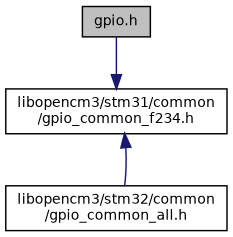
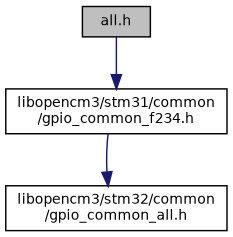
node "gpio.h": label "gpio.h" -> "all.h"
edge "libopencm3/stm32/common /gpio_common_all.h" -> "libopencm3/stm31/common /gpio_common_f234.h": reversed
